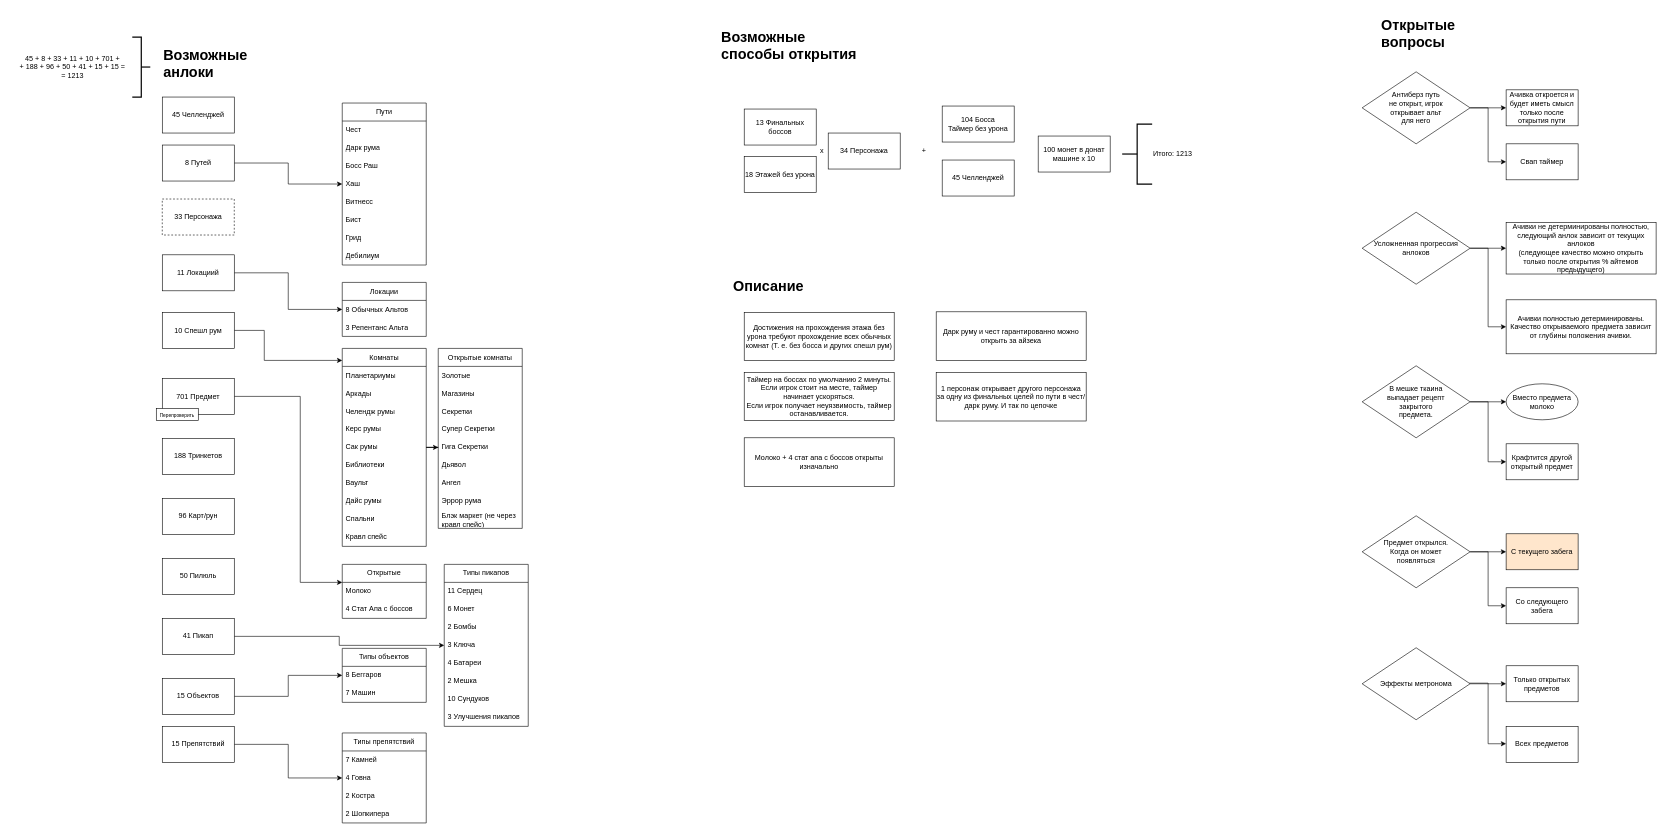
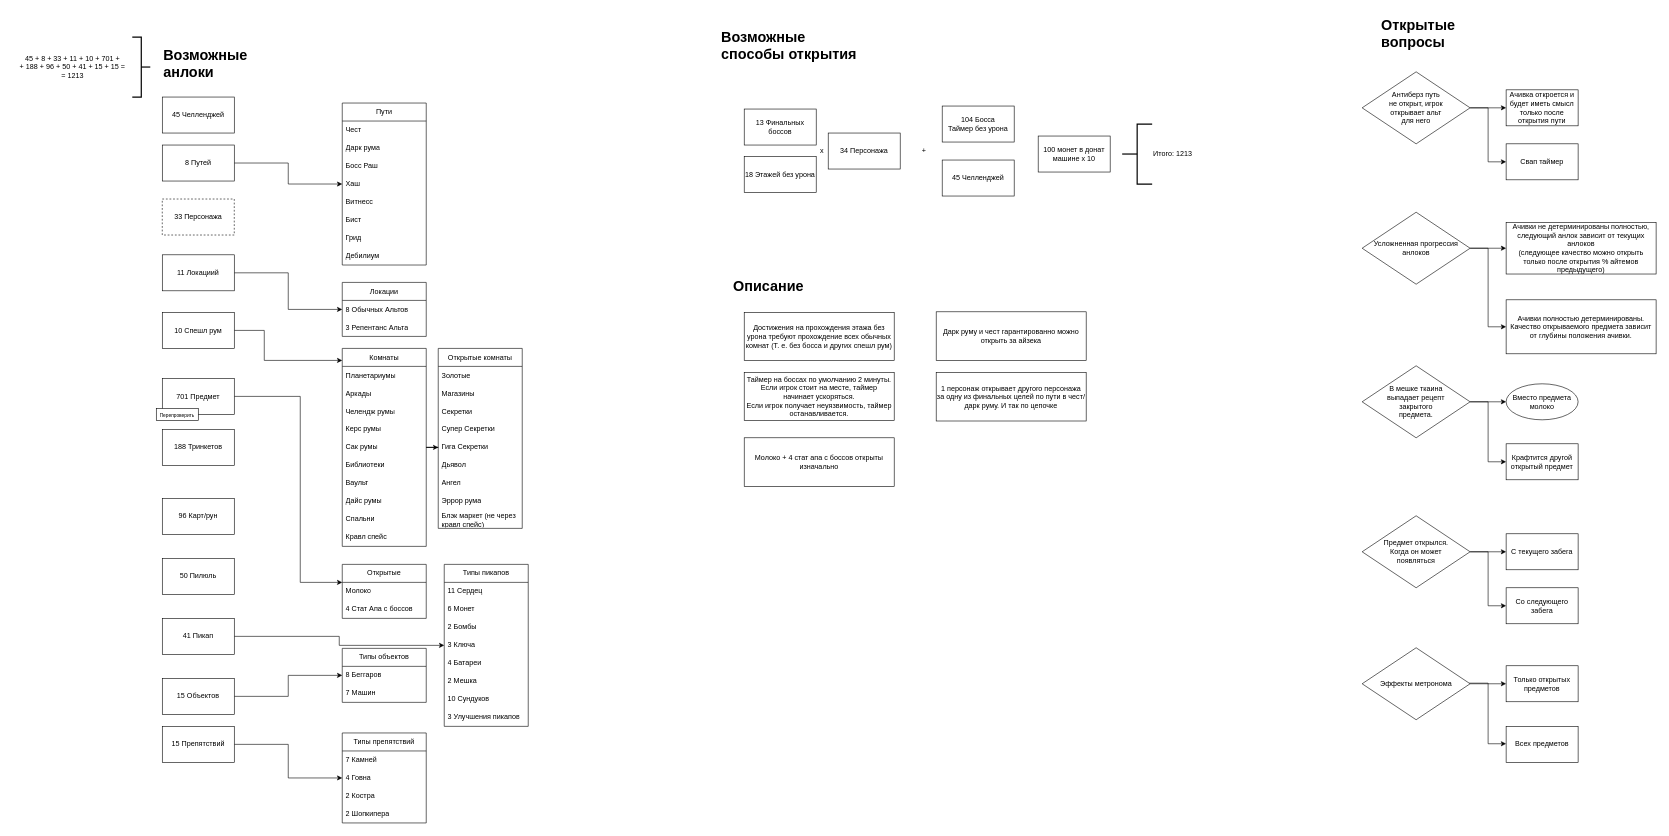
node "188 Тринкетов": moved (198, 456) -> (198, 447)
node "С текущего забега": fillcolor #ffe6cc -> #ffffff
